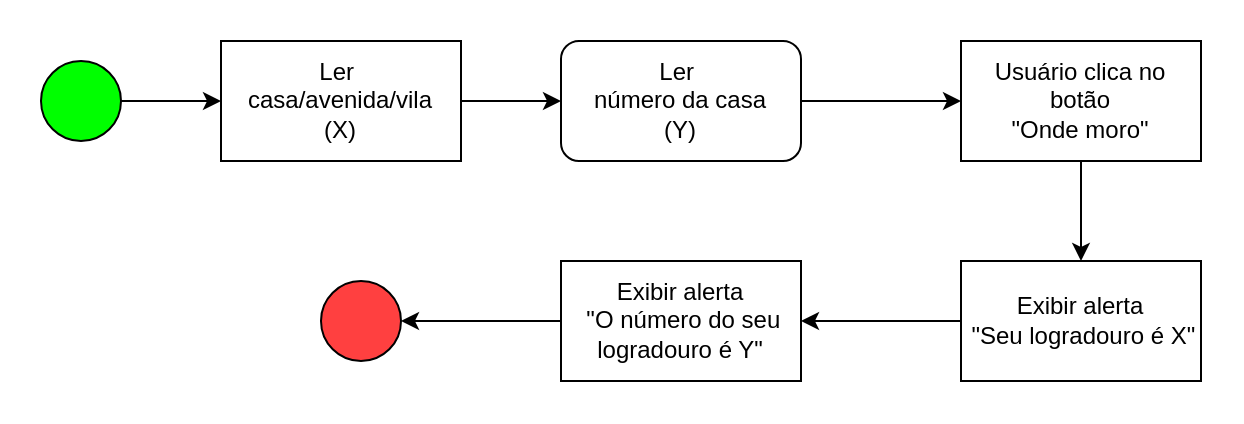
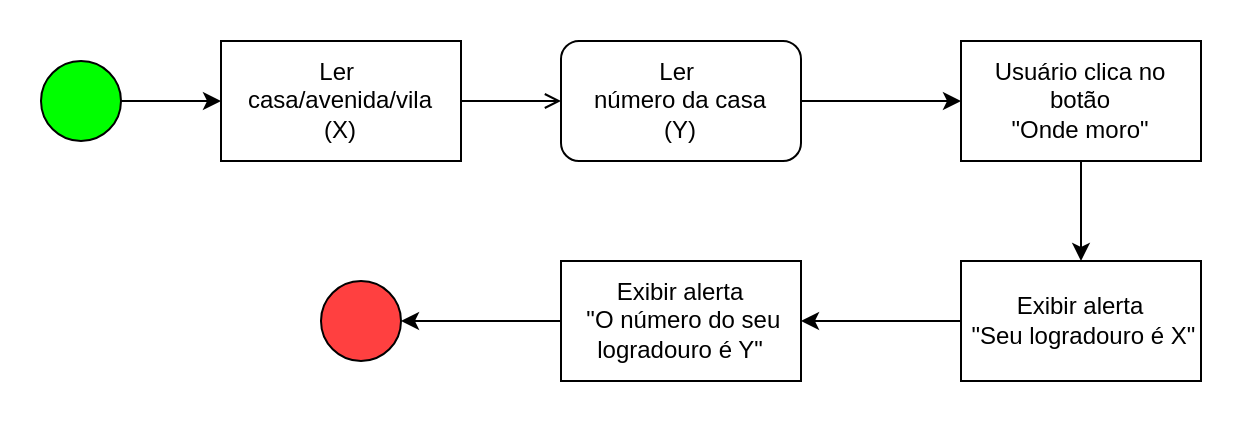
edge "Ler casa/avenida/vila (X)" -> "Ler número da casa (Y)": arrowhead classic -> open
